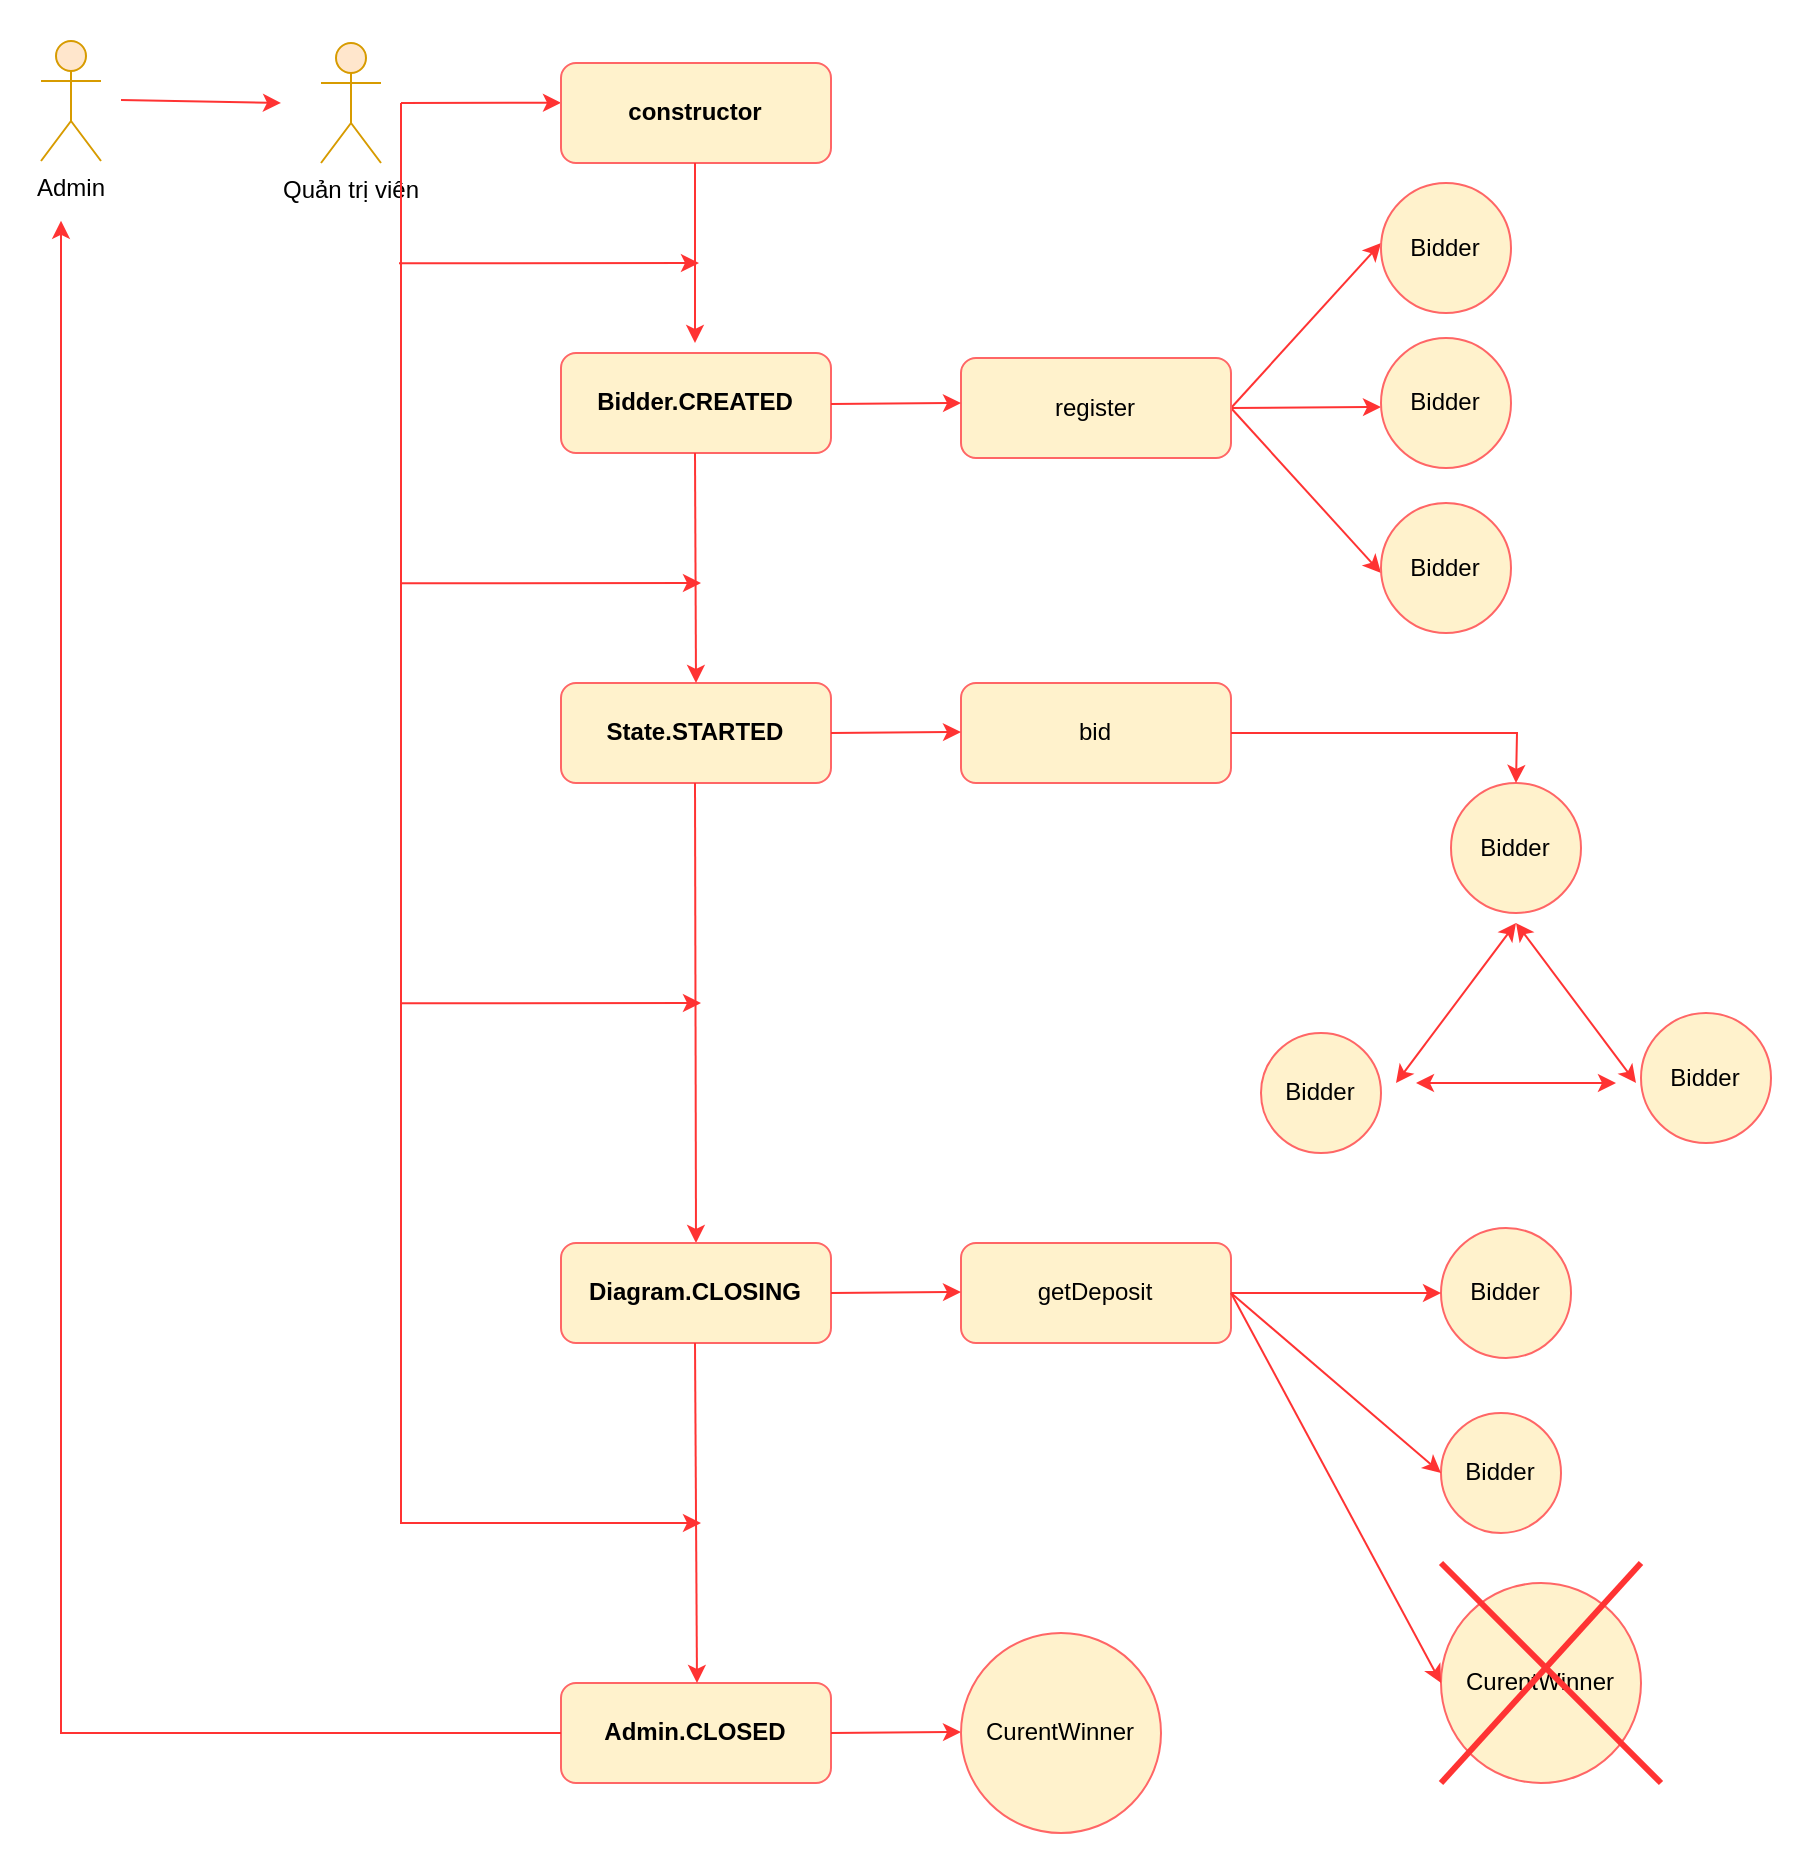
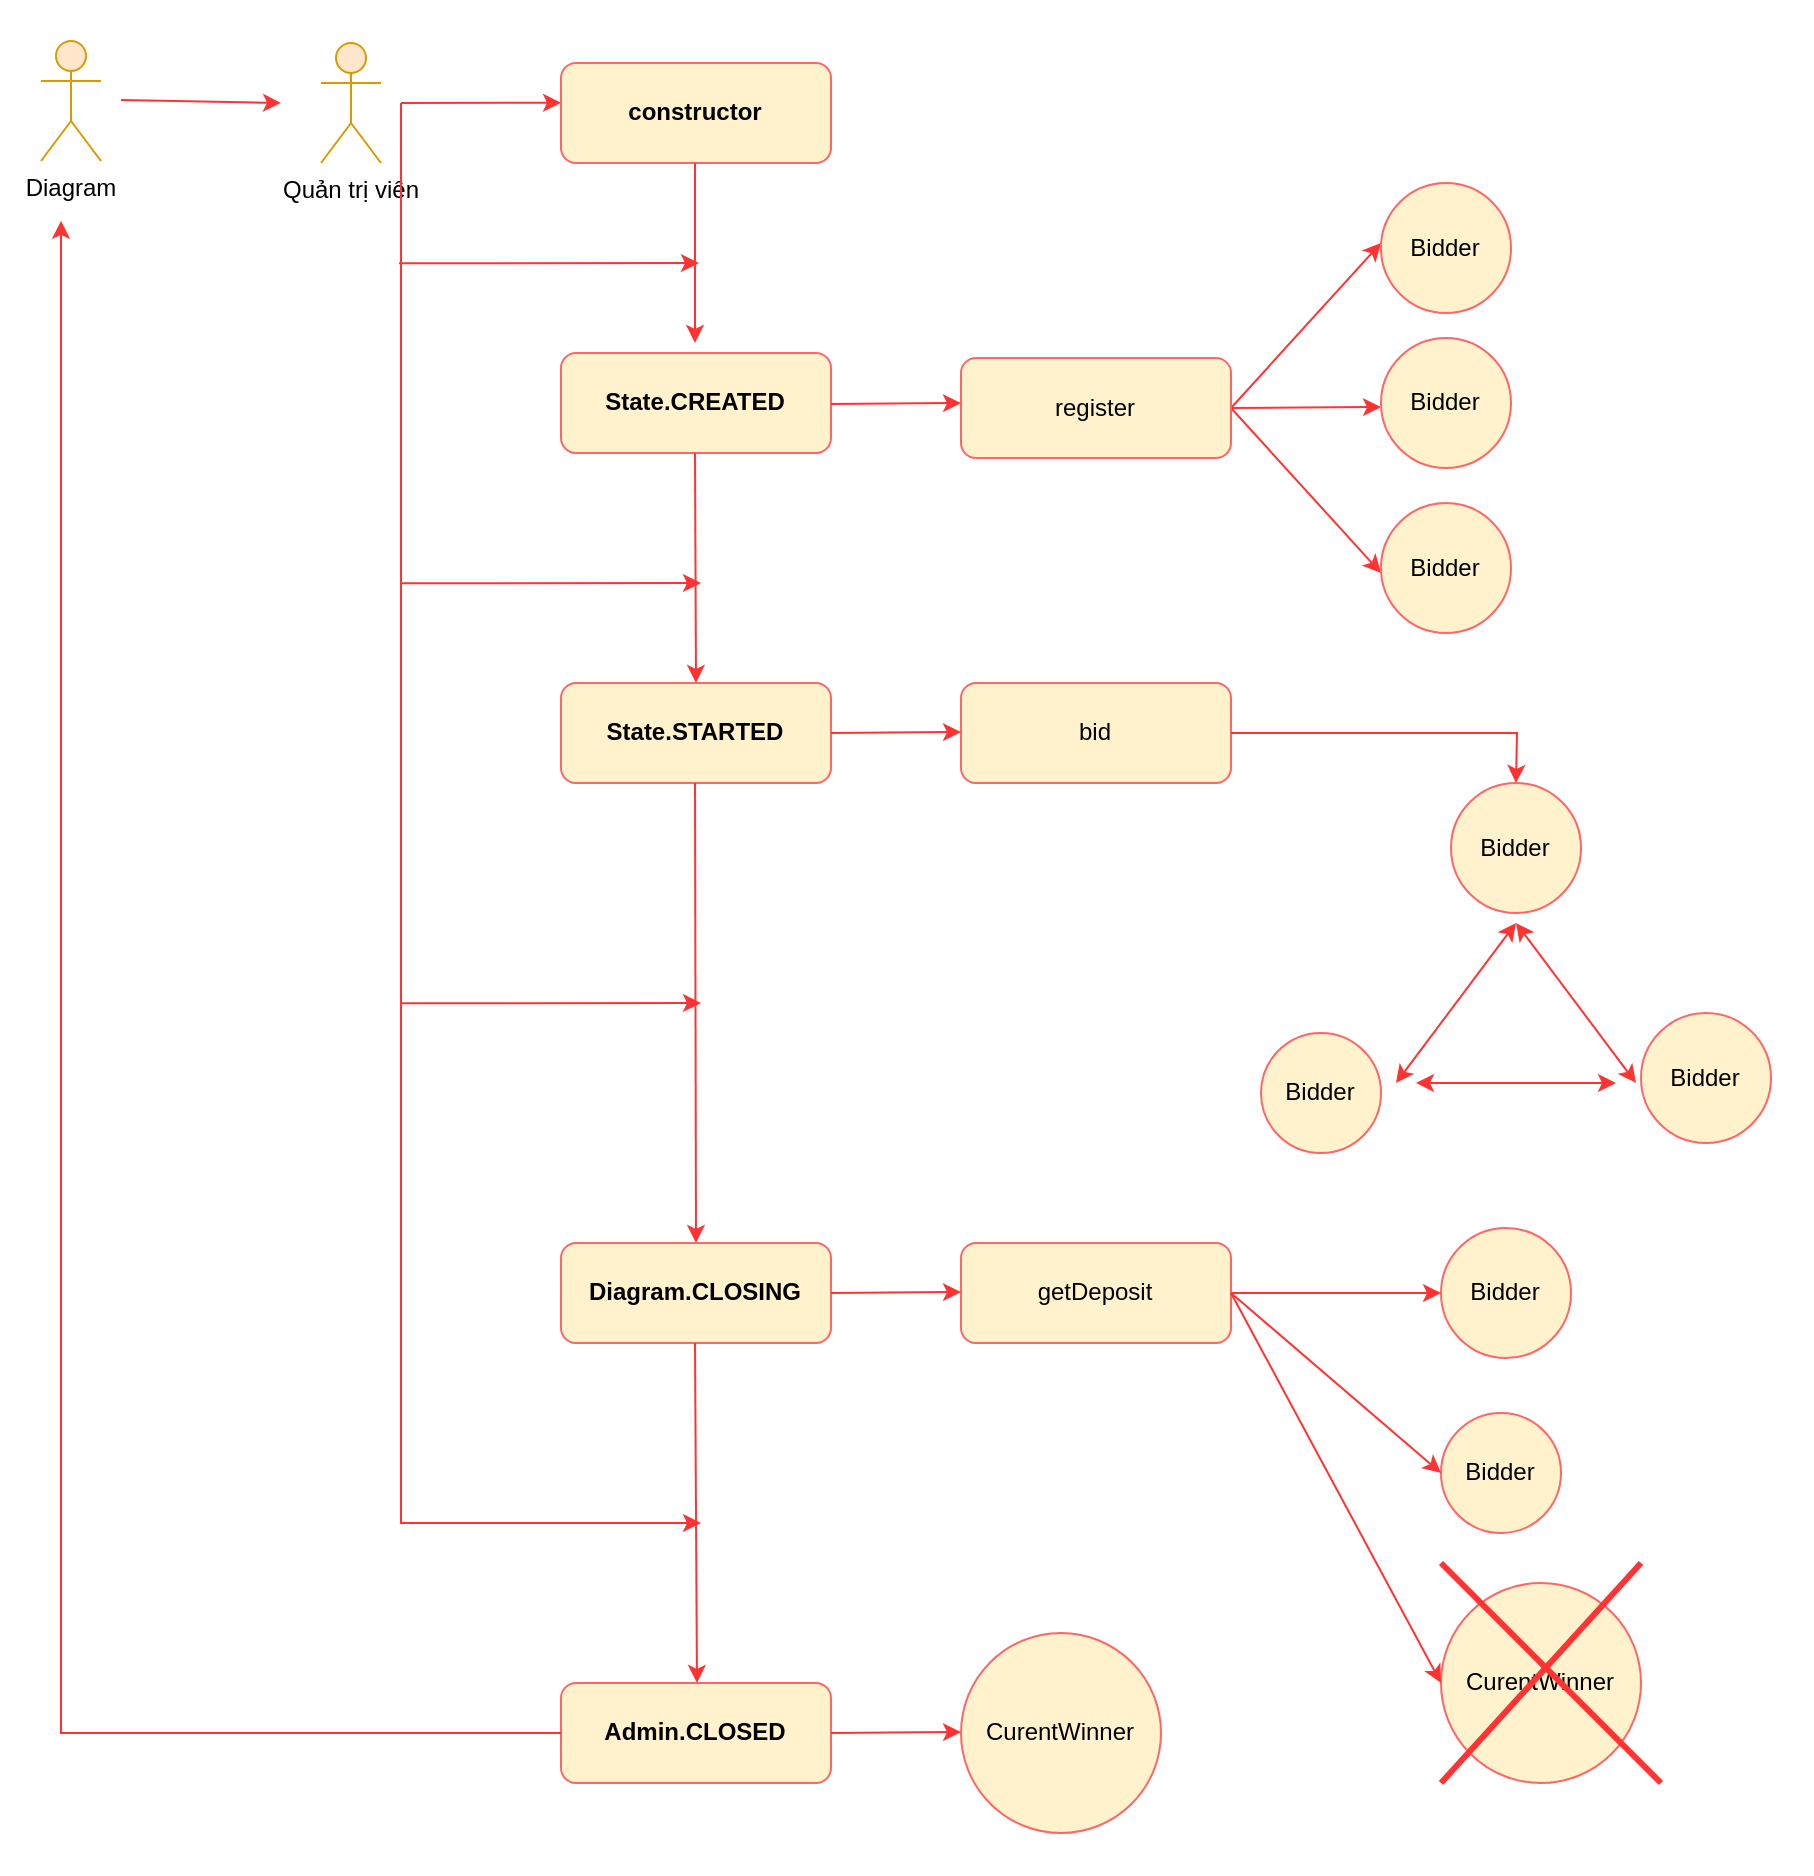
node "Admin": label "Admin" -> "Diagram"
node "Bidder.CREATED": label "Bidder.CREATED" -> "State.CREATED"
